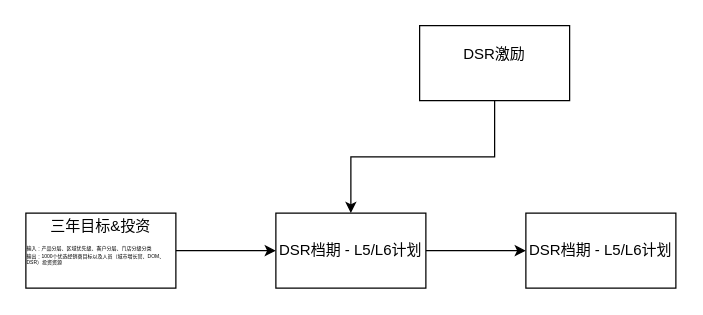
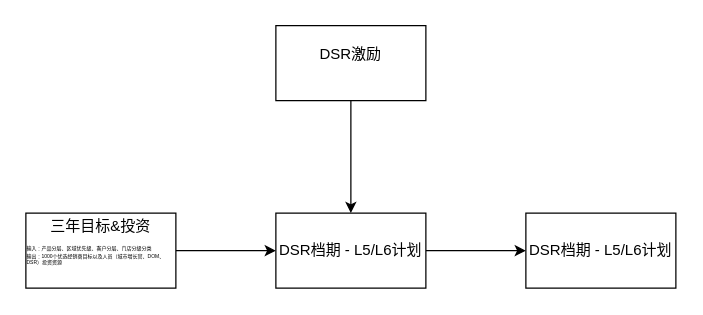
node "DSR激励": moved (494, 63) -> (351, 63)
